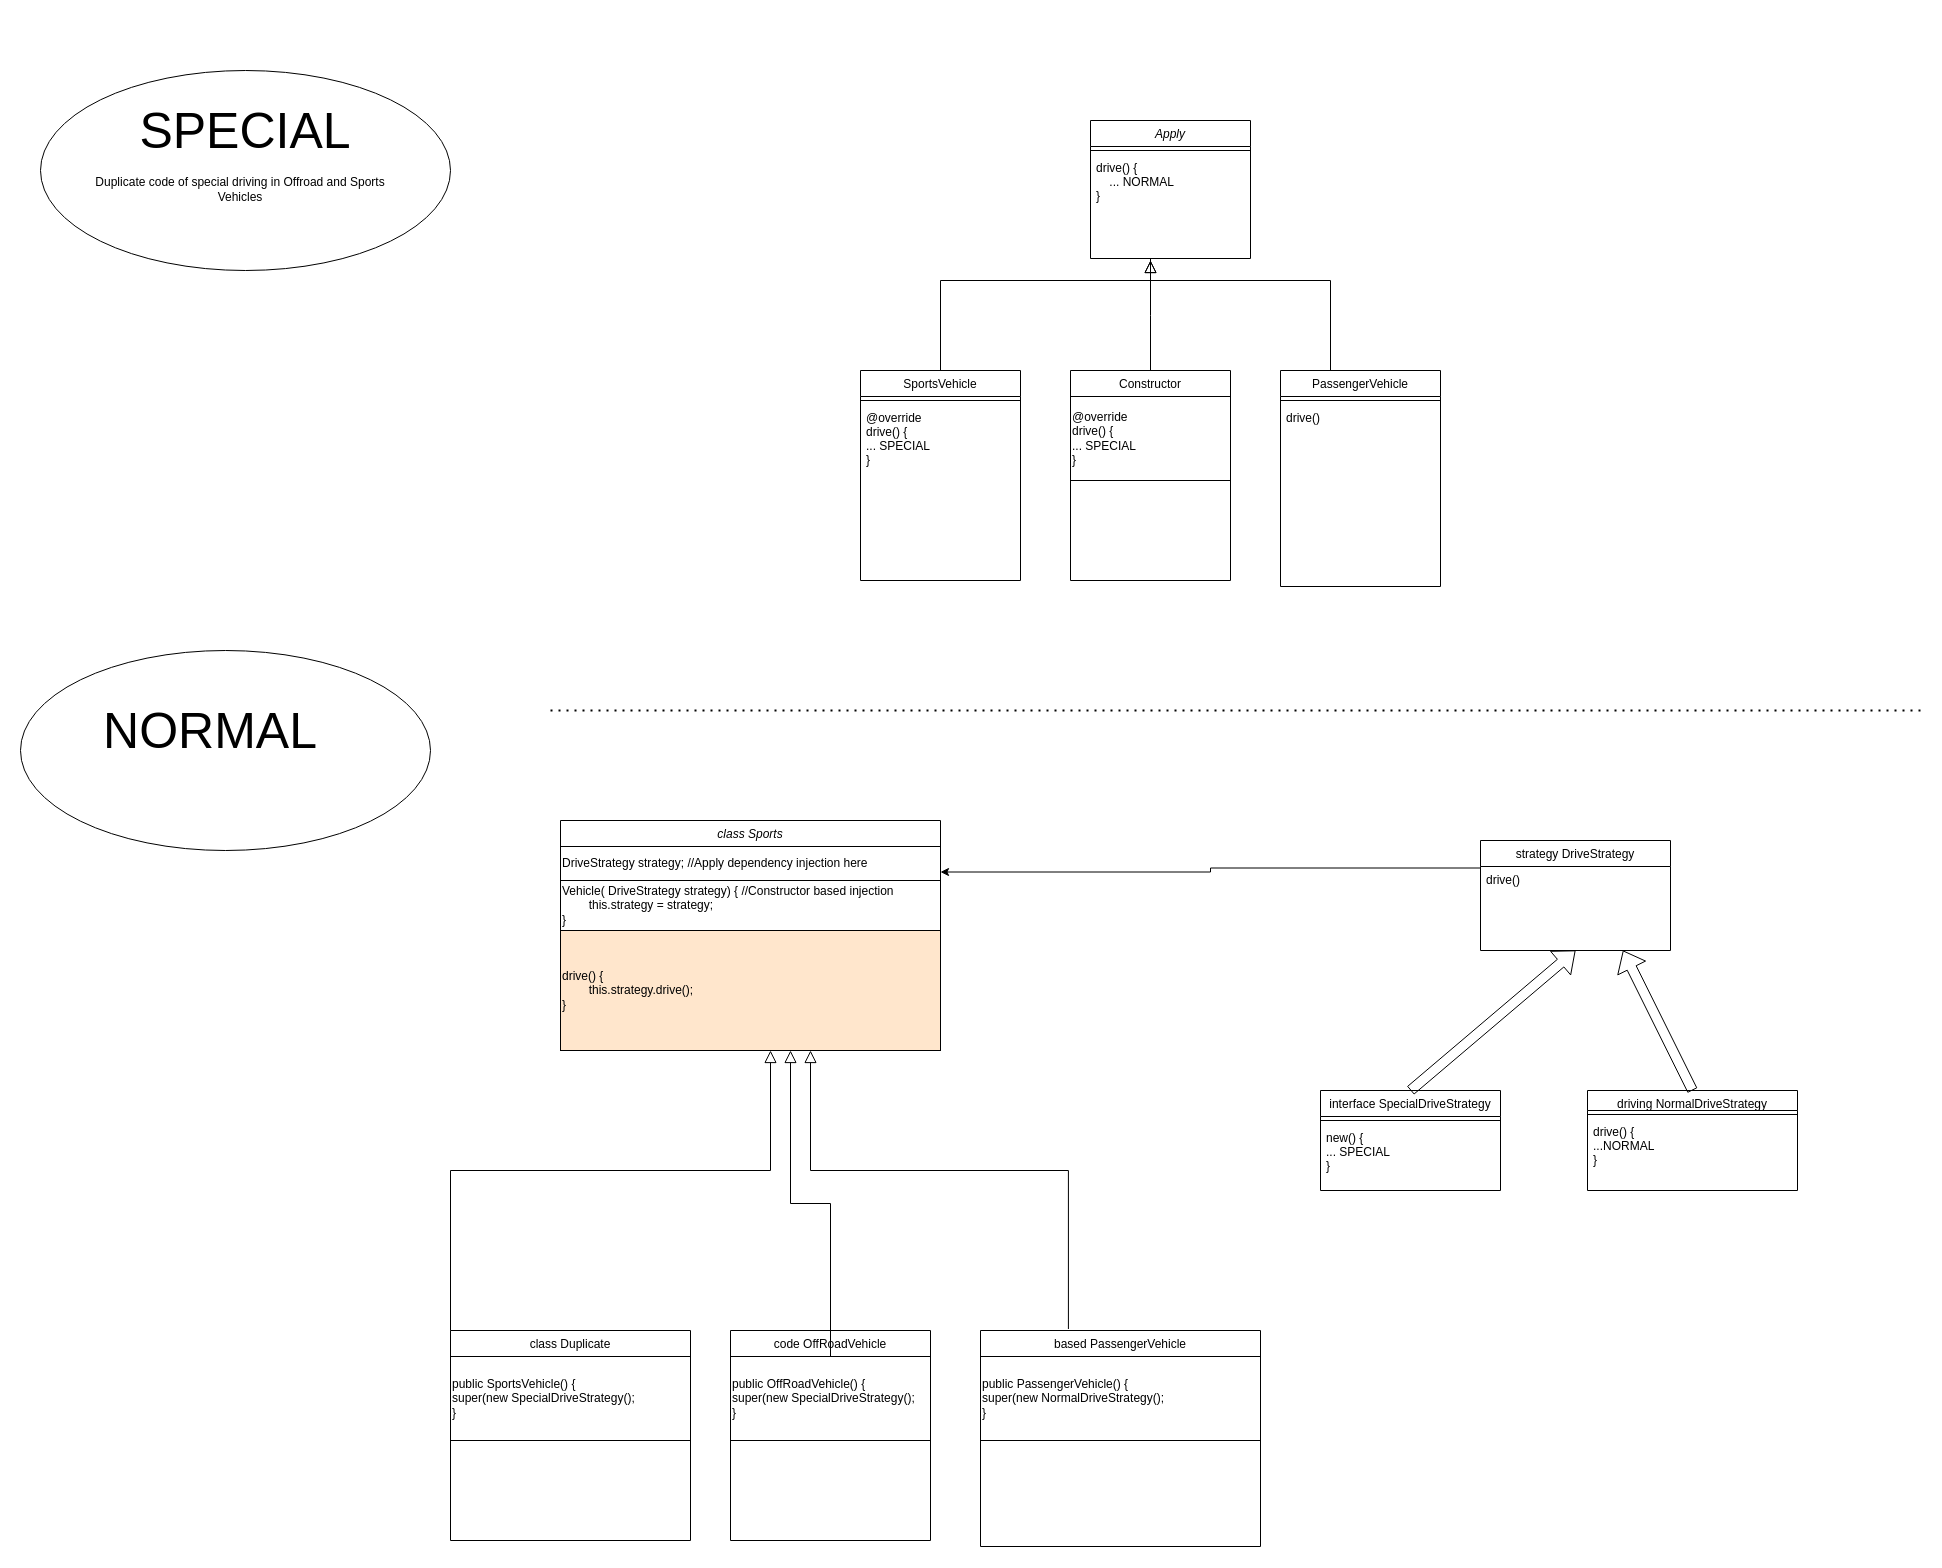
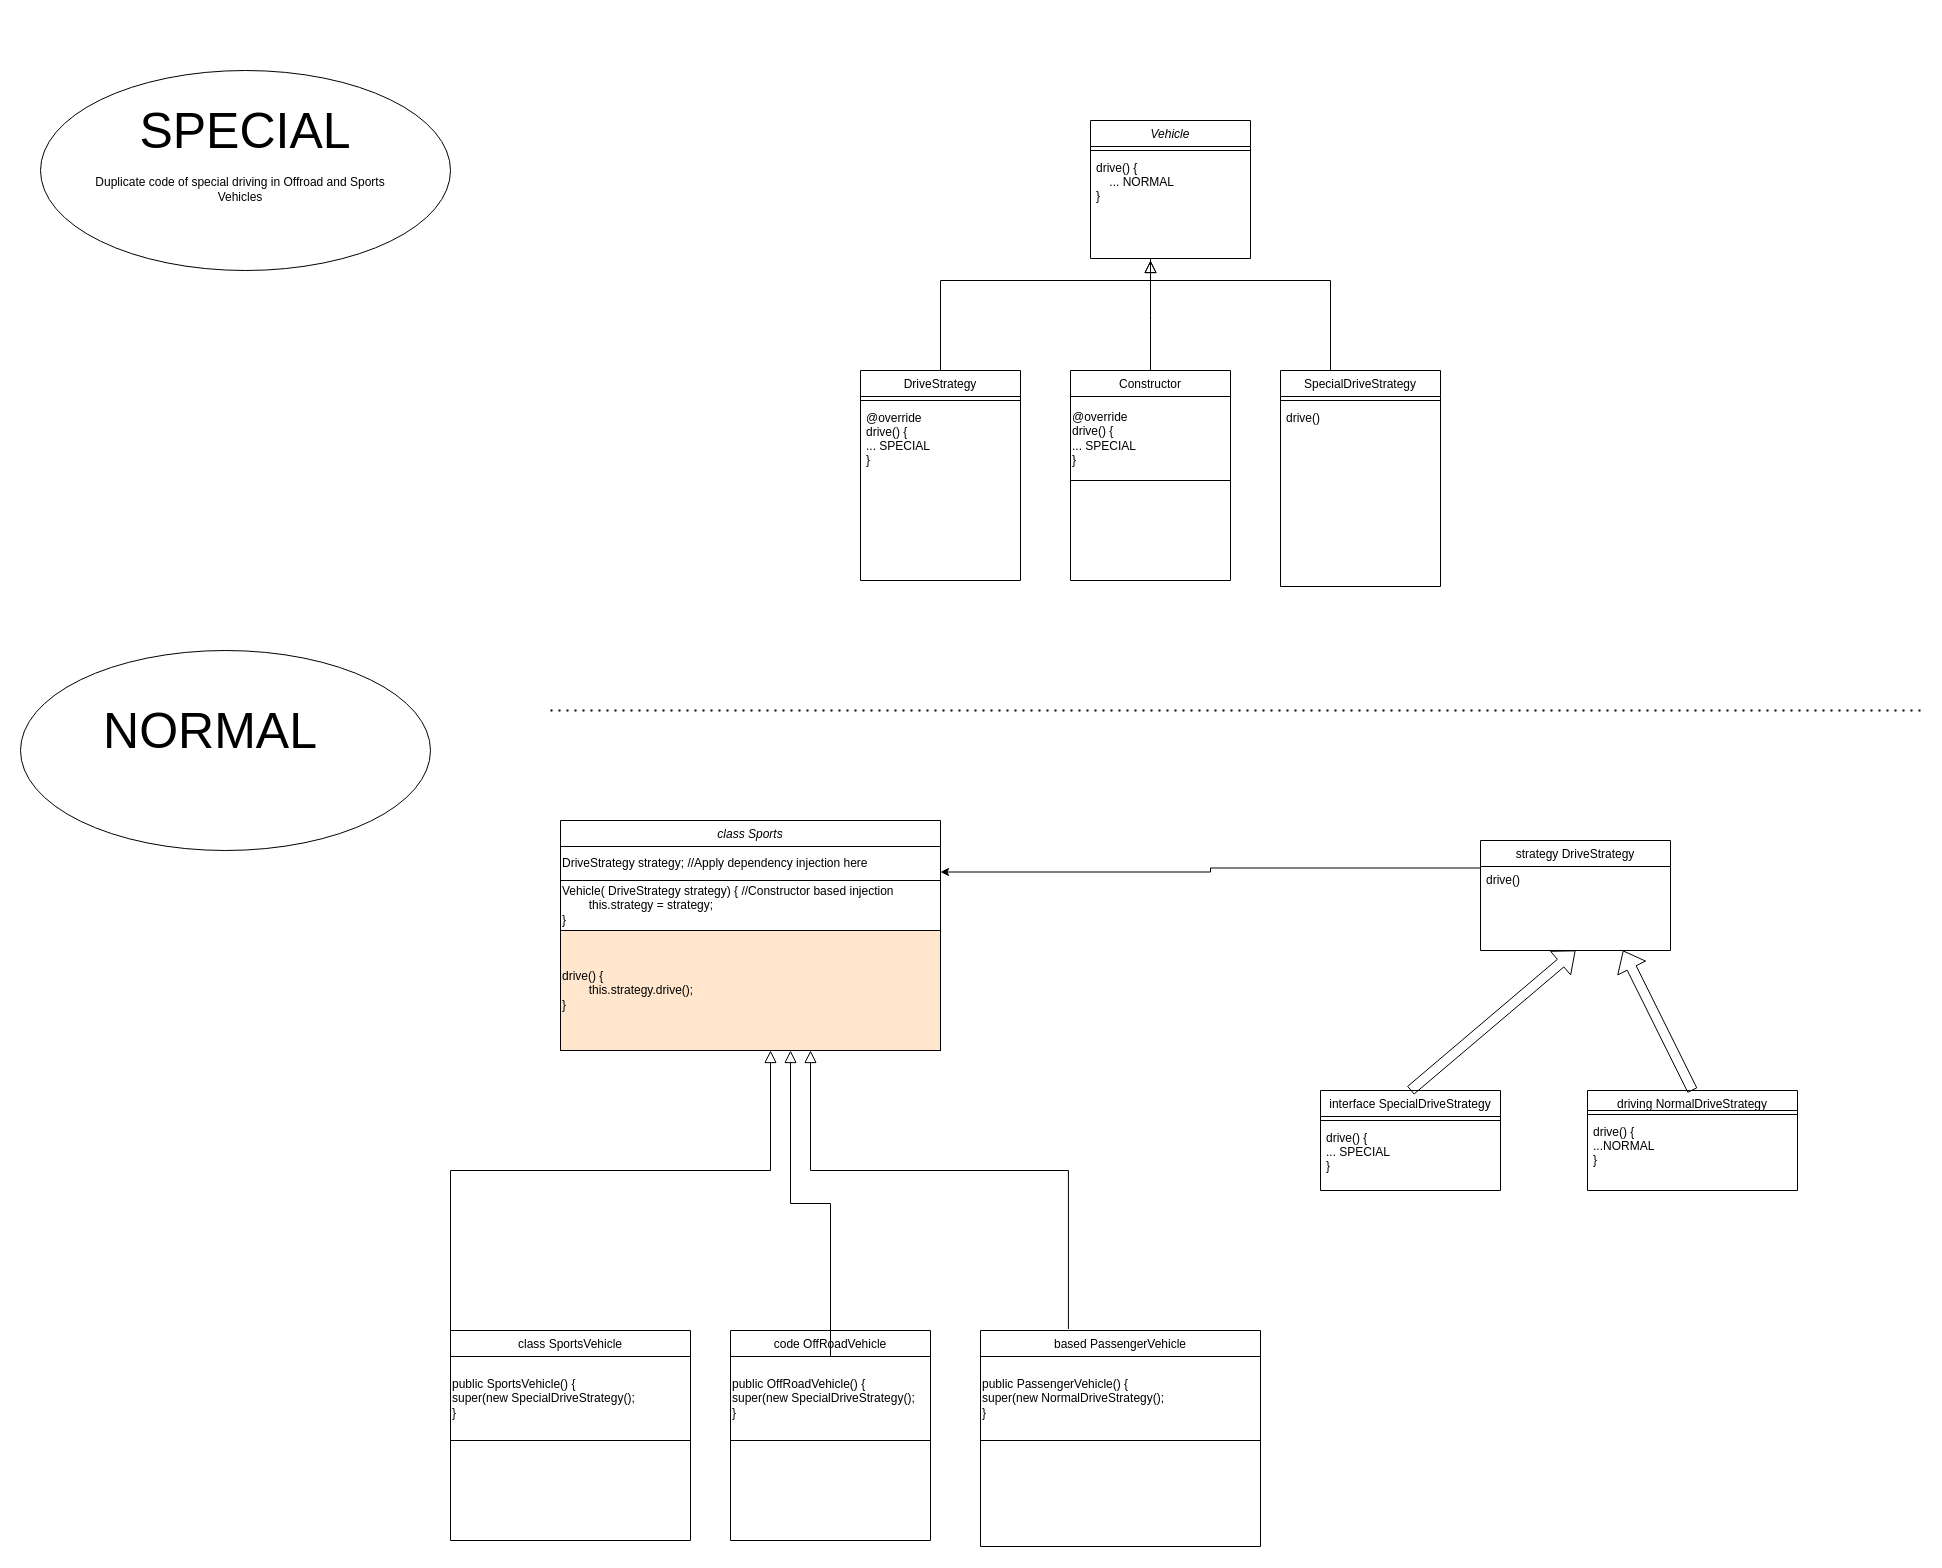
node "Apply": label "Apply" -> "Vehicle"
node "SportsVehicle": label "SportsVehicle" -> "DriveStrategy"
node "PassengerVehicle": label "PassengerVehicle" -> "SpecialDriveStrategy"
node "new() { ... SPECIAL }": label "new() { ... SPECIAL }" -> "drive() { ... SPECIAL }"
node "class Duplicate": label "class Duplicate" -> "class SportsVehicle"
